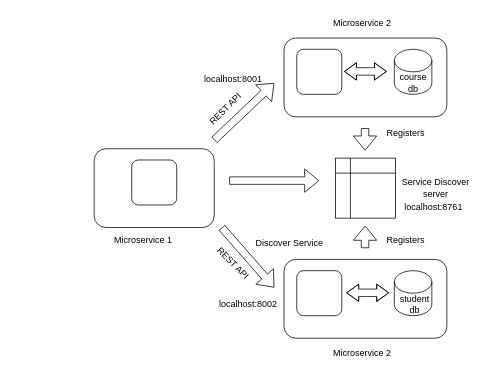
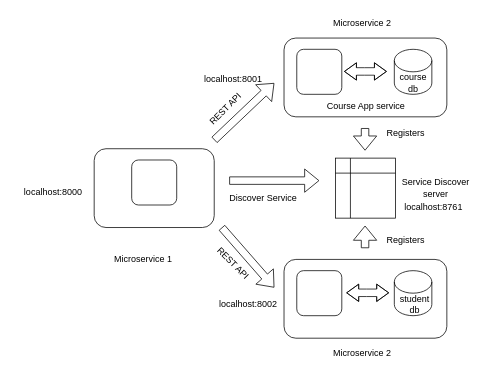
node "Course App service": added
node "localhost:8000": added
node "Microservice 1": moved (143, 240) -> (143, 259)
node "Discover Service": moved (289, 242) -> (263, 197)
